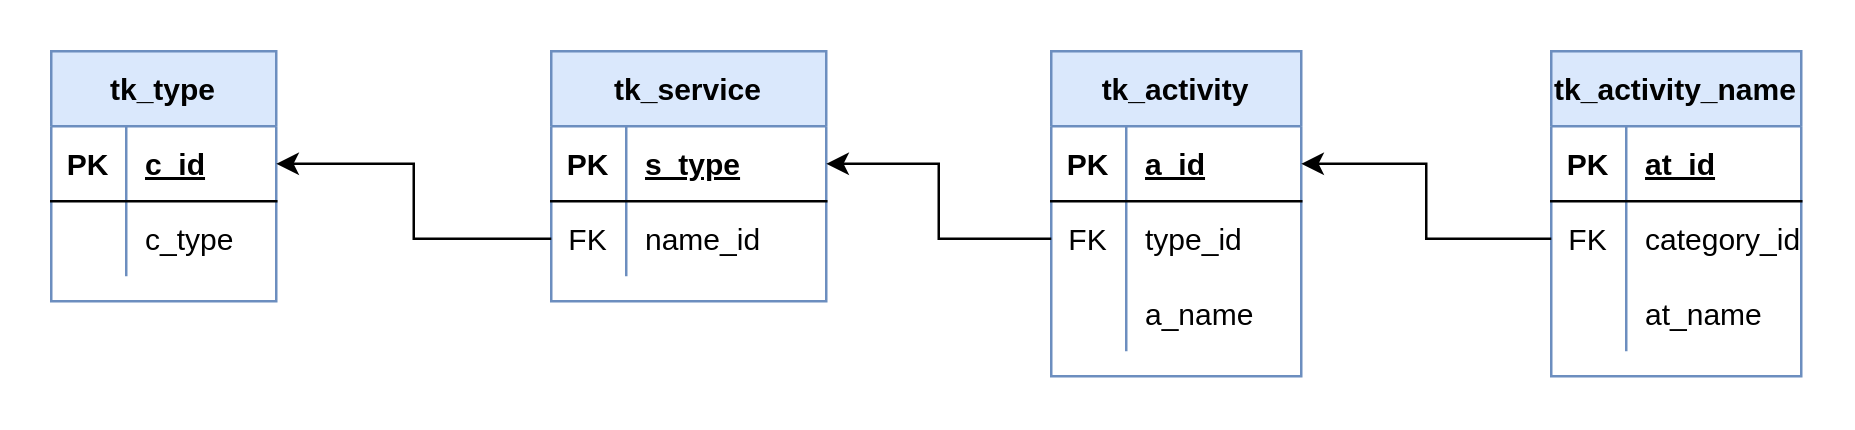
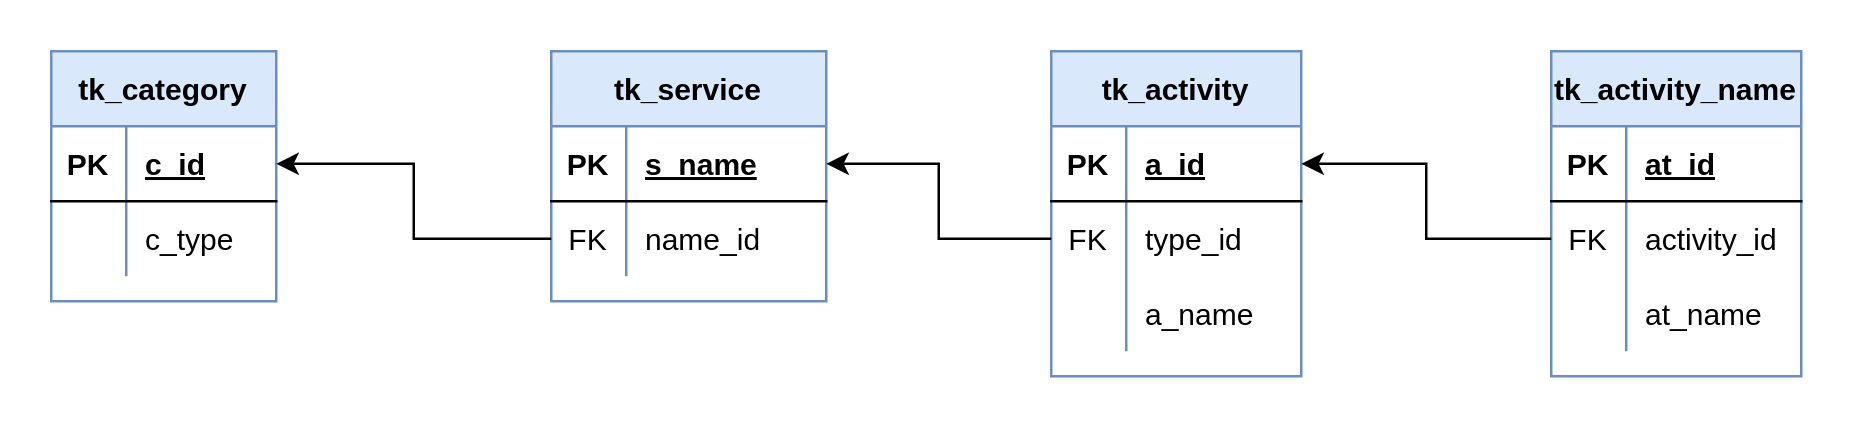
node "tk_type": label "tk_type" -> "tk_category"
node "s_type": label "s_type" -> "s_name"
node "category_id": label "category_id" -> "activity_id"
